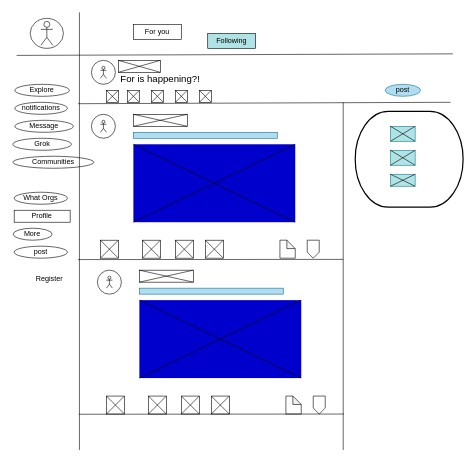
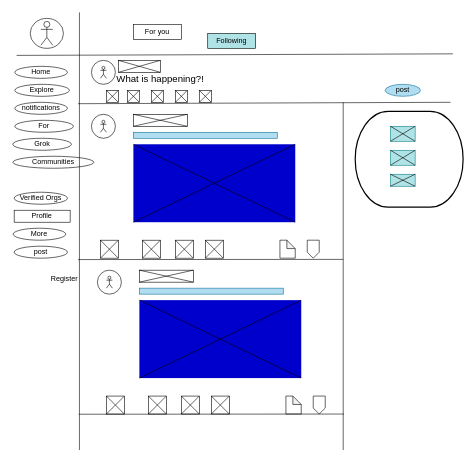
node "Home": added
node "For is happening?!": label "For is happening?!" -> "What is happening?!"
node "Message": label "Message" -> "For"
node "What Orgs": label "What Orgs" -> "Verified Orgs"
node "More": size 39x12 -> 53x12
node "Register": moved (50, 279) -> (65, 279)
